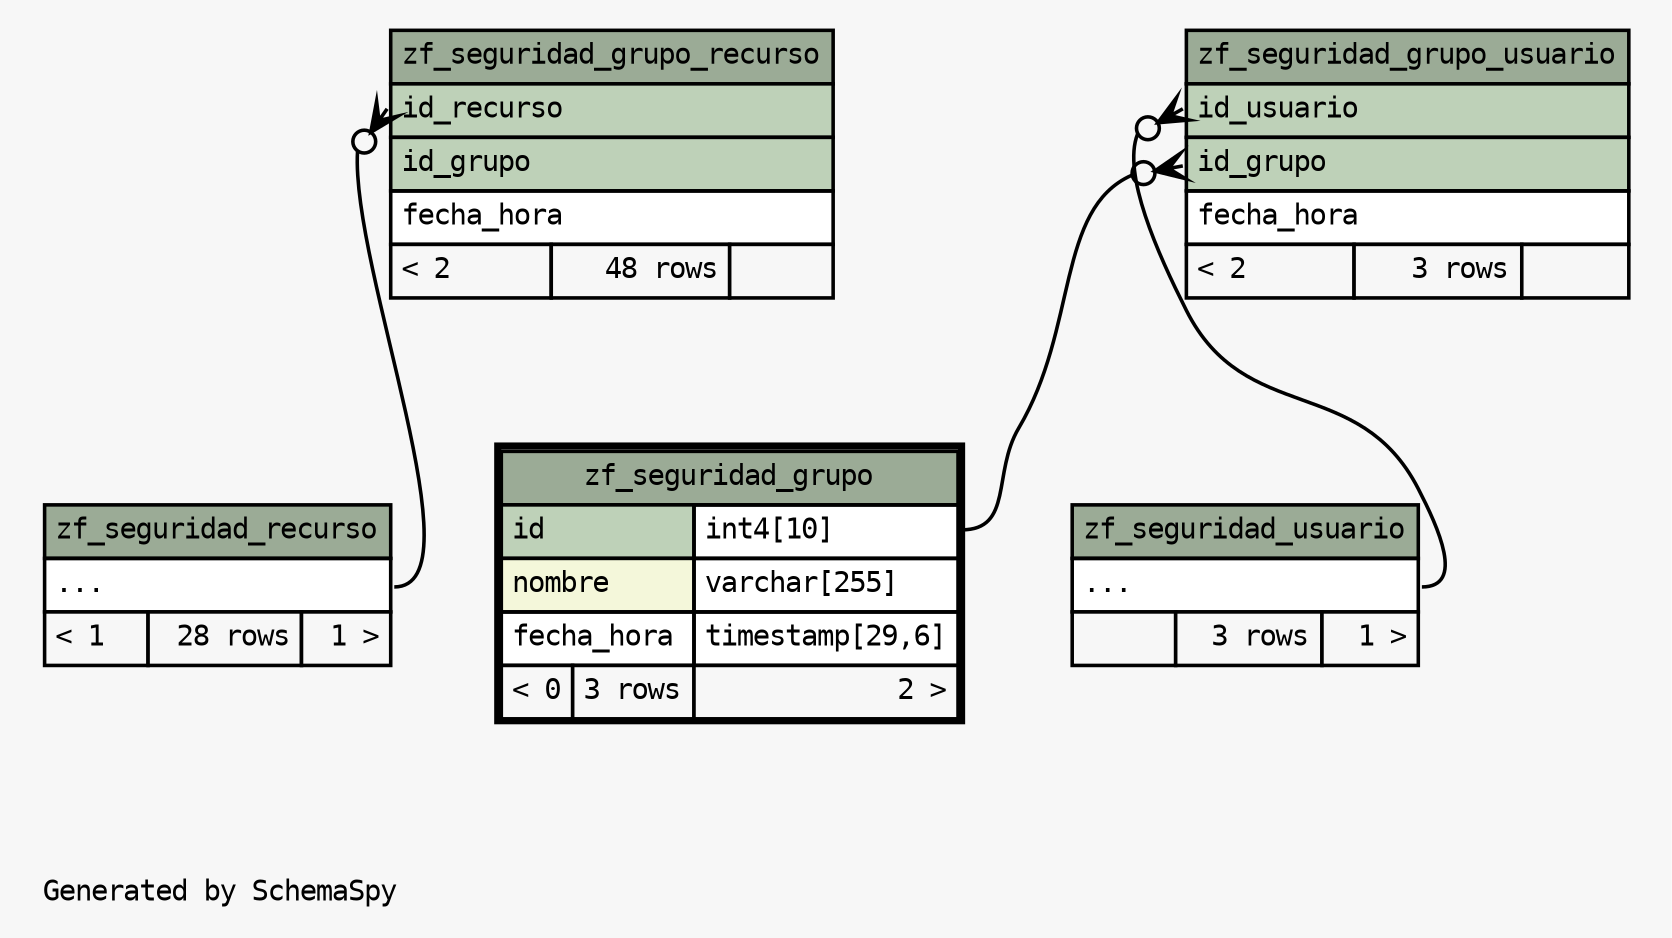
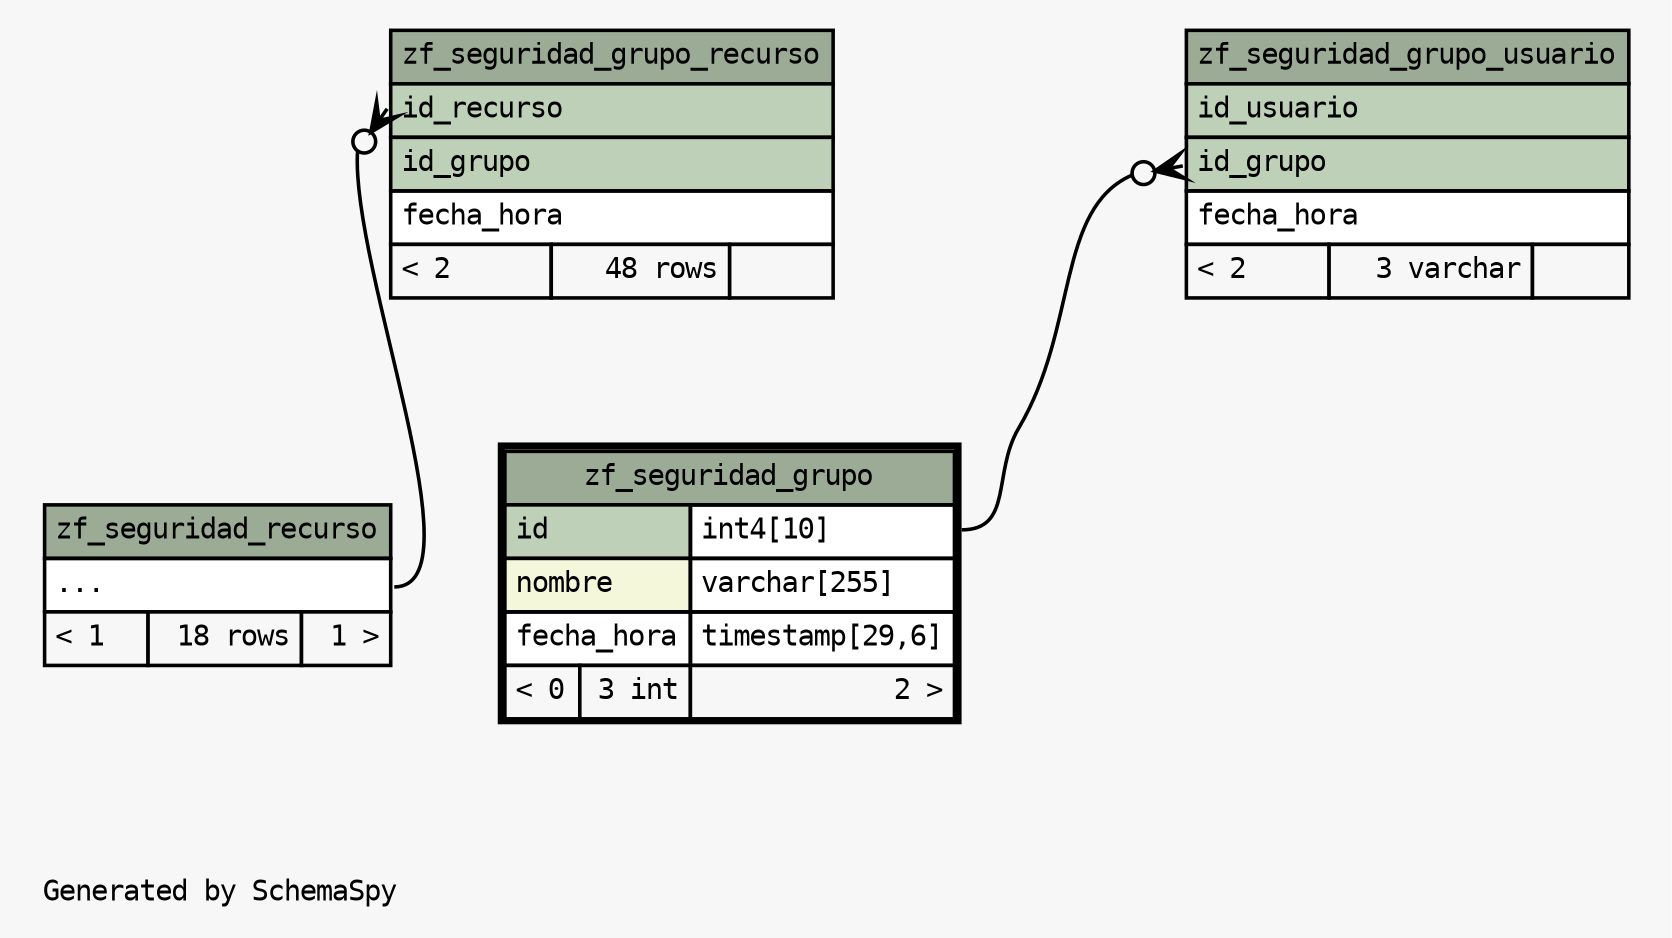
node "zf_seguridad_grupo_usuario": text "3 rows" -> "3 varchar"
node "zf_seguridad_usuario": removed
node "zf_seguridad_recurso": text "28 rows" -> "18 rows"
node "zf_seguridad_grupo": text "3 rows" -> "3 int"
